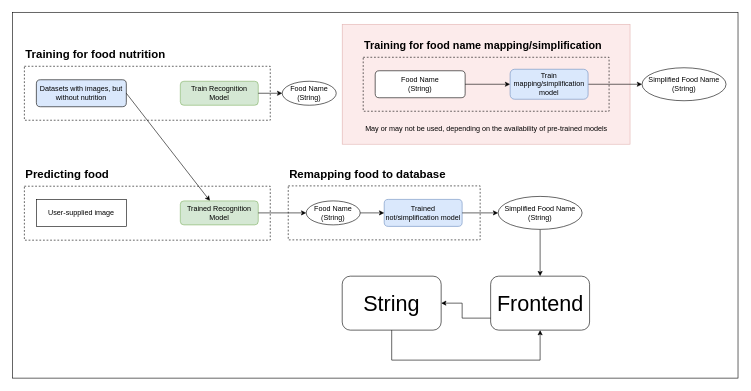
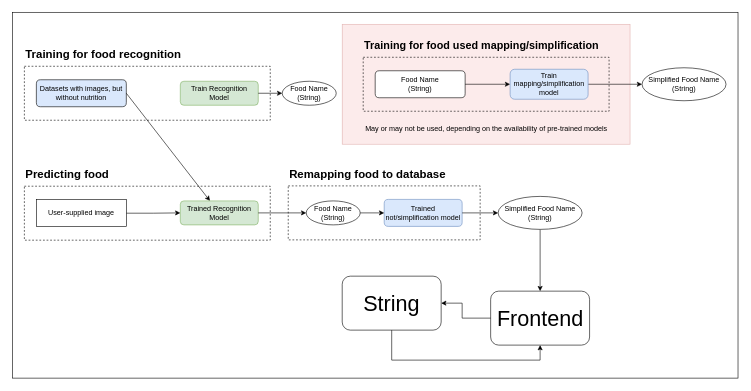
node "Training for food name mapping/simplification": label "Training for food name mapping/simplification" -> "Training for food used mapping/simplification"
node "Training for food nutrition": label "Training for food nutrition" -> "Training for food recognition"
edge "User-supplied image" -> "Trained Recognition Model": added
node "Frontend": moved (540, 303) -> (540, 318)
